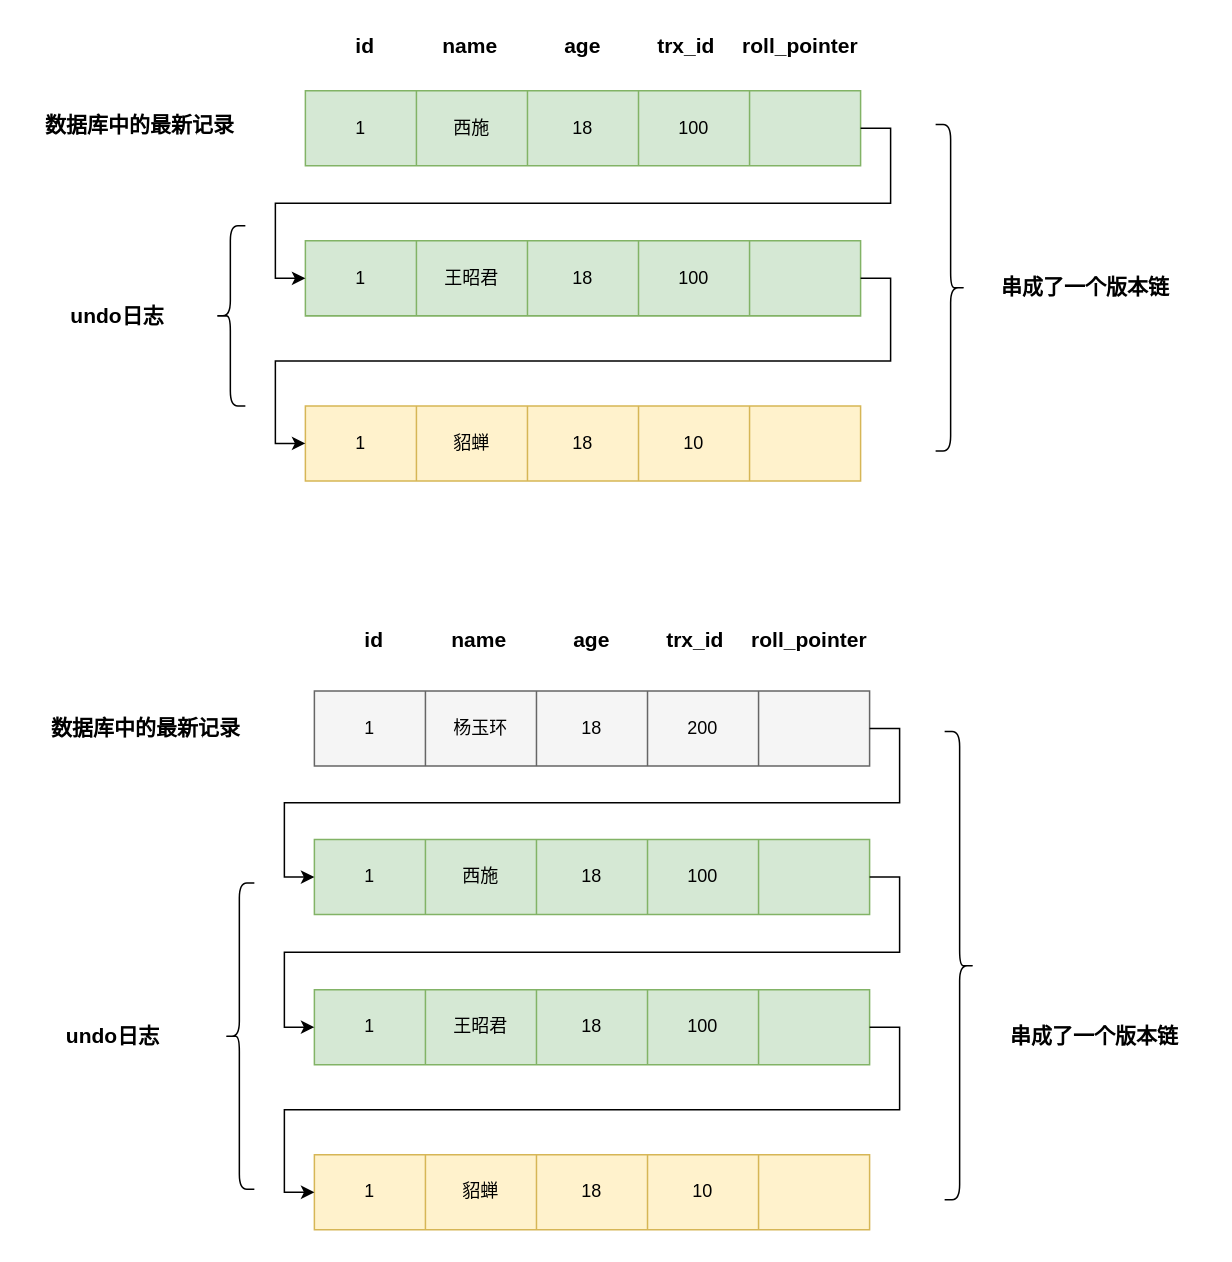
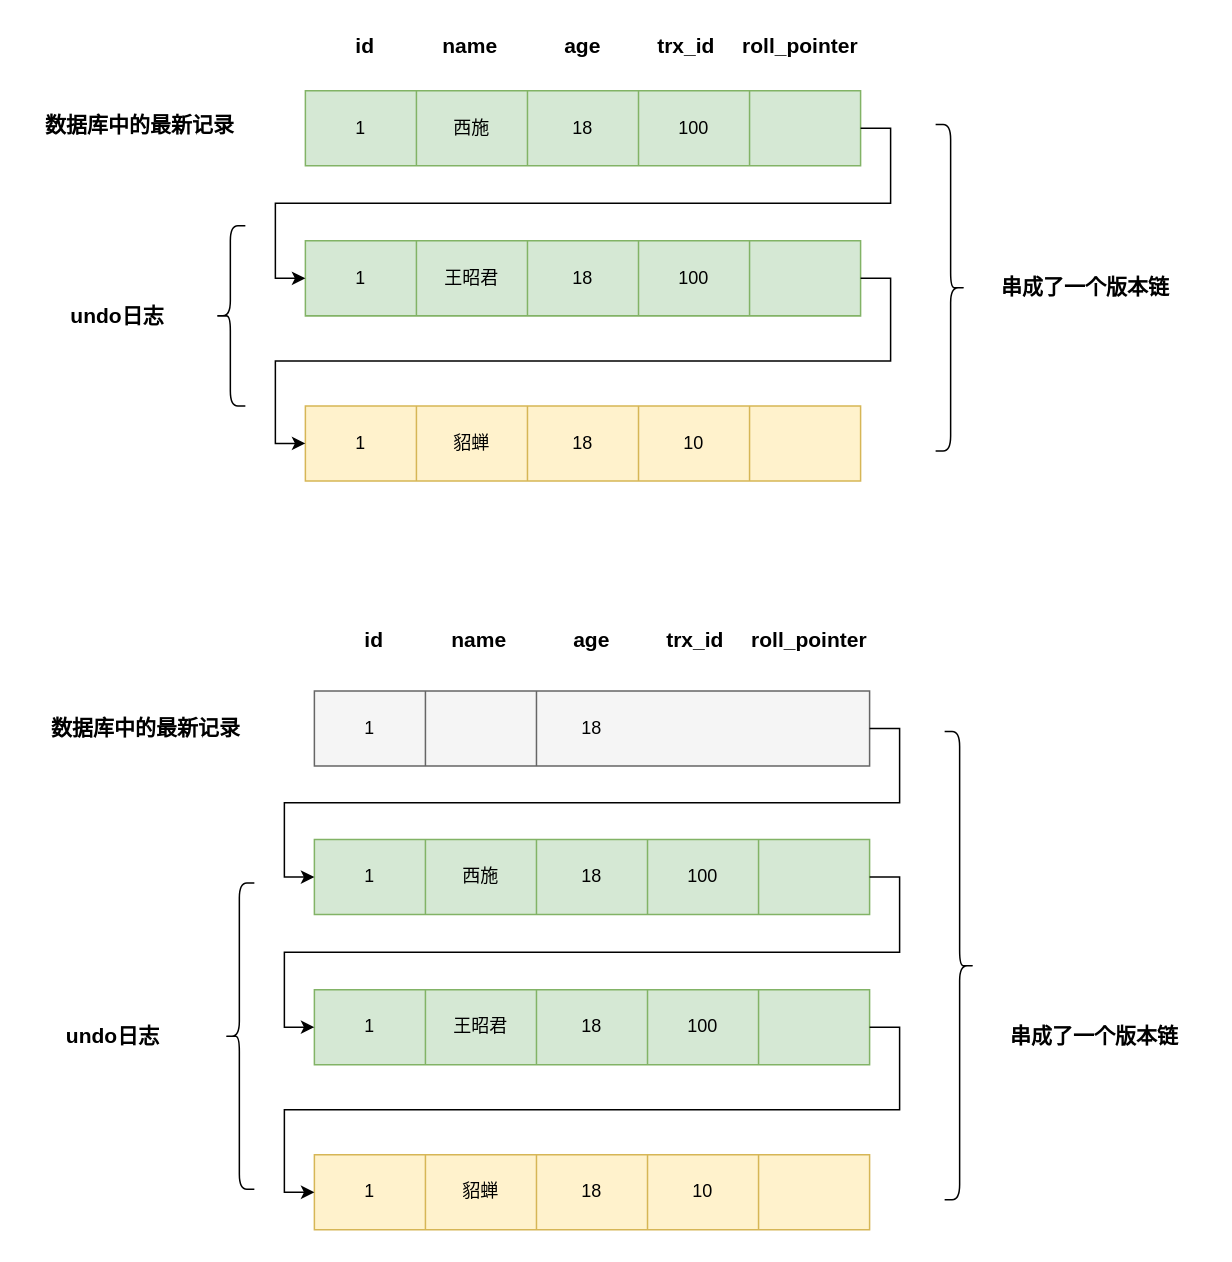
node "杨玉环": removed
node "200": removed
